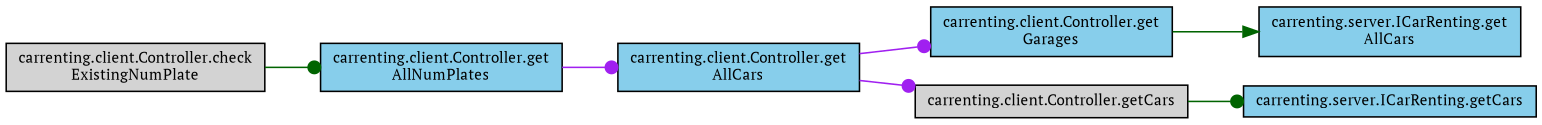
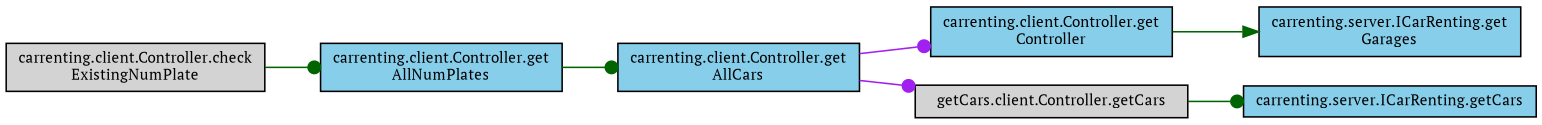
node "carrenting.client.Controller.get Garages": label "carrenting.client.Controller.get Garages" -> "carrenting.client.Controller.get Controller"
node "carrenting.server.ICarRenting.get AllCars": label "carrenting.server.ICarRenting.get AllCars" -> "carrenting.server.ICarRenting.get Garages"
edge "carrenting.client.Controller.get AllNumPlates" -> "carrenting.client.Controller.get AllCars": color purple -> darkgreen
node "carrenting.client.Controller.getCars": label "carrenting.client.Controller.getCars" -> "getCars.client.Controller.getCars"
